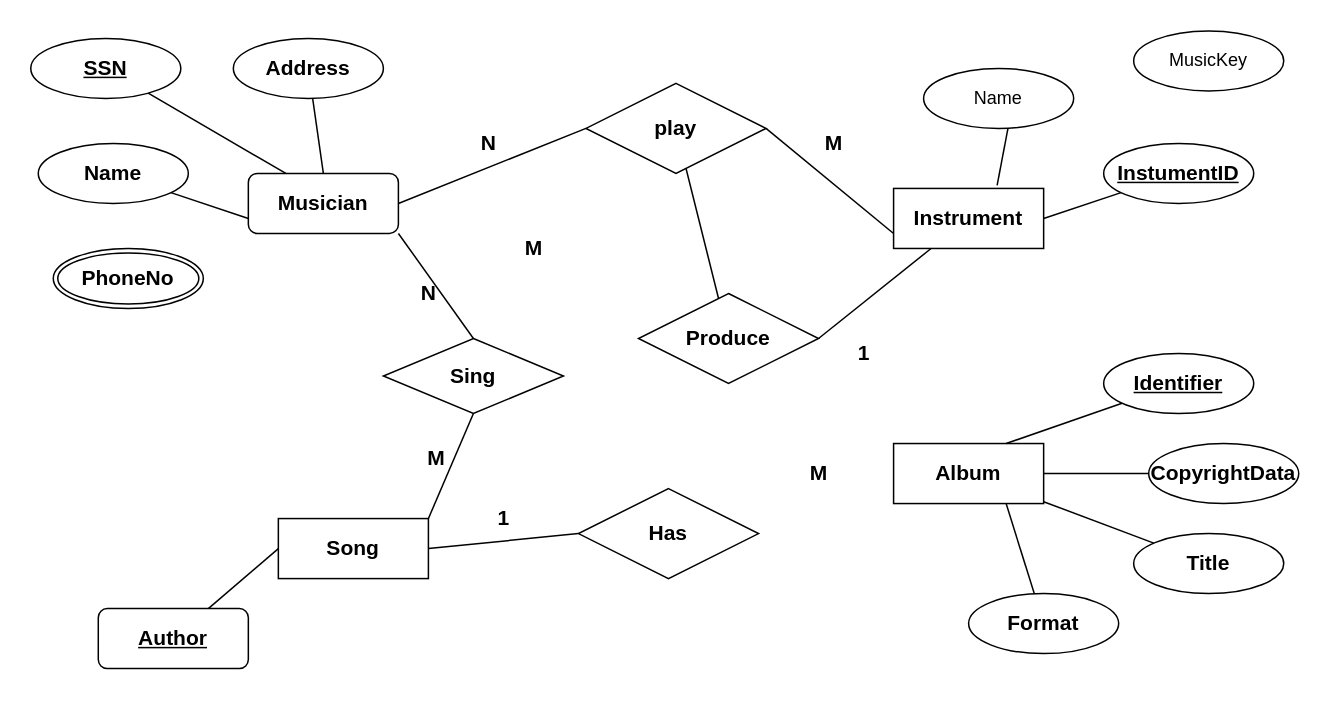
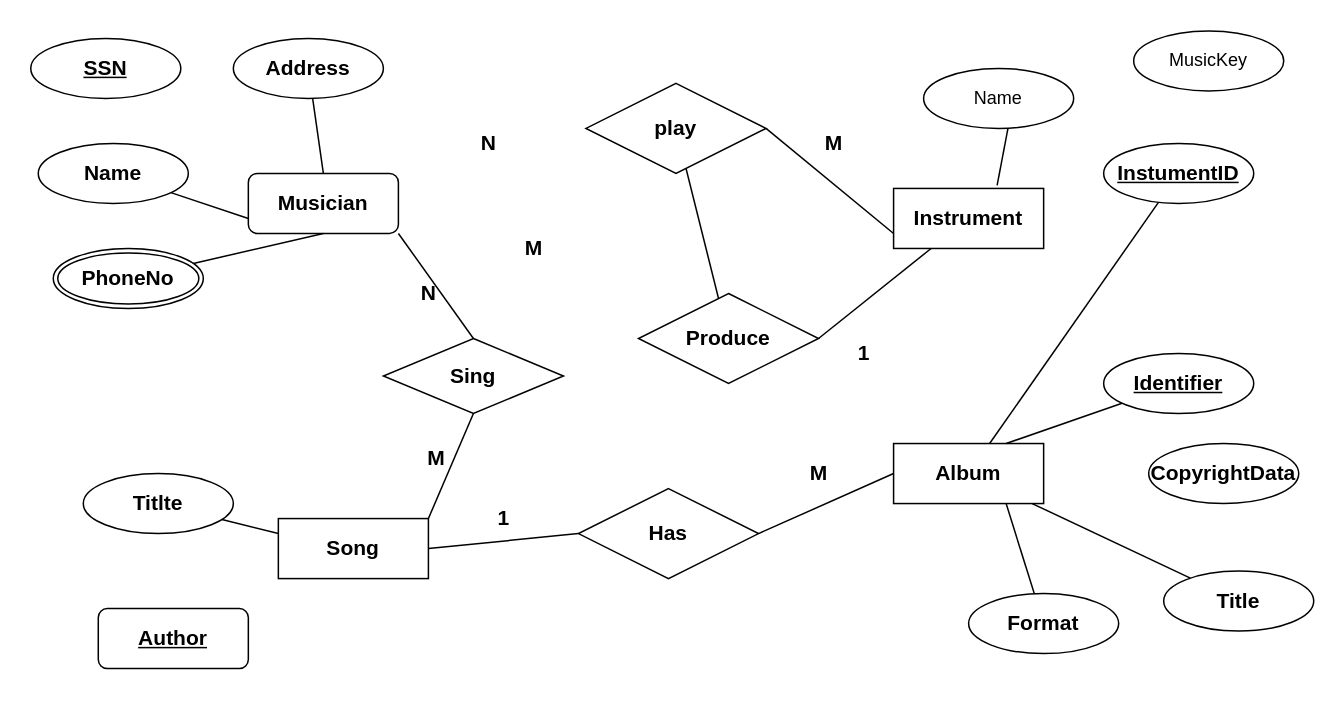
edge "SSN" -- "Musician": removed
edge "play" -- "Musician": removed
edge "InstumentID" -- "Instrument": now "InstumentID" -- "Album"
edge "Musician" -- "PhoneNo": added
edge "Album" -- "CopyrightData": removed
node "Titlte": added
edge "Album" -- "Has": added
edge "Titlte" -- "Song": added
node "Title": moved (1208, 563) -> (1238, 601)
edge "Song" -- "Author": removed
